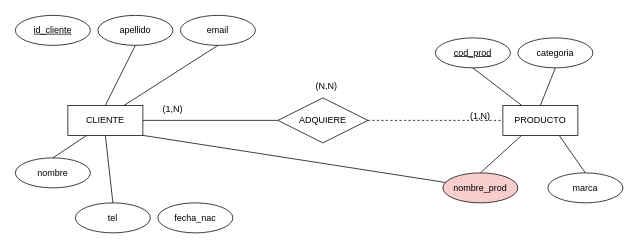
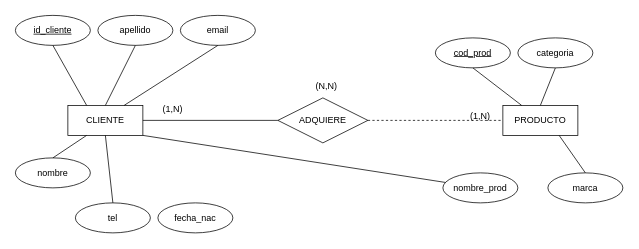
edge "id_cliente" -- "CLIENTE": added
edge "PRODUCTO" -- "nombre_prod": removed
node "nombre_prod": fillcolor #f8cecc -> #ffffff
